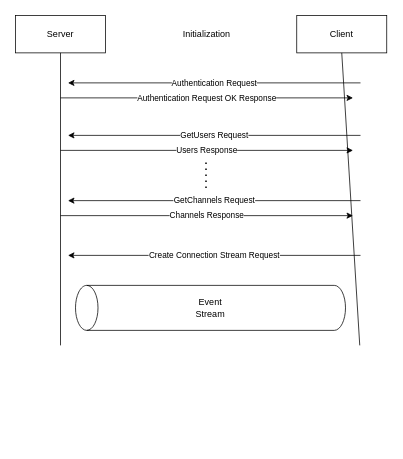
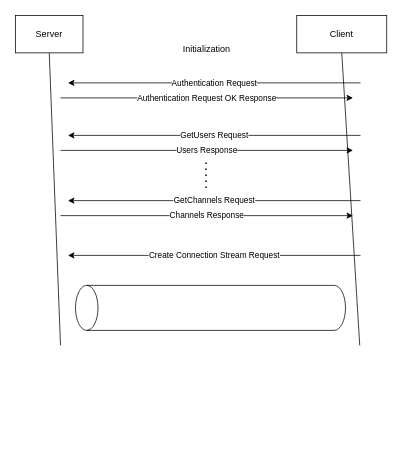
node "Server": size 90x38 -> 68x38
node "Initialization": moved (207, 34) -> (207, 49)
node "Event Stream": removed
